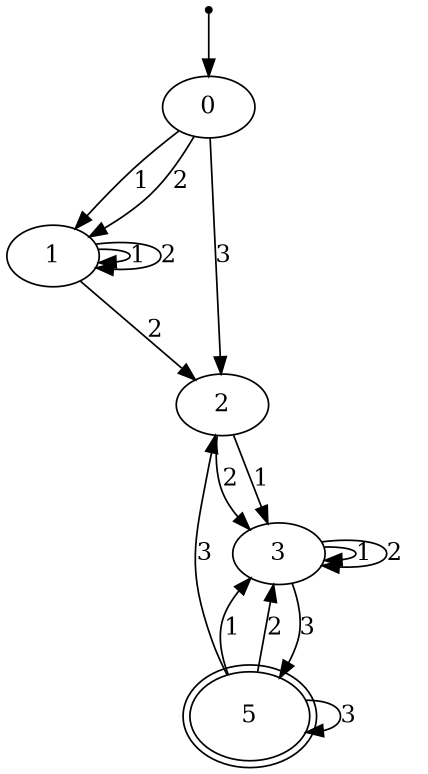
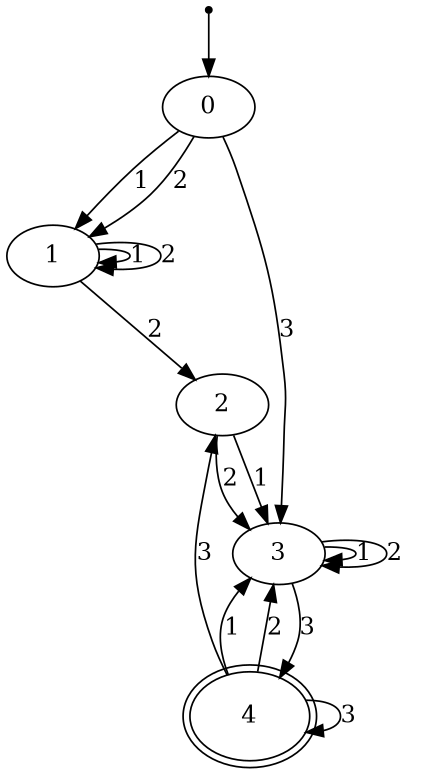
edge "0" -> "2": now "0" -> "3"
node "5": label "5" -> "4"
